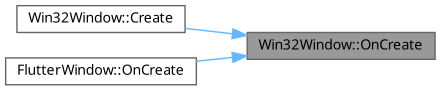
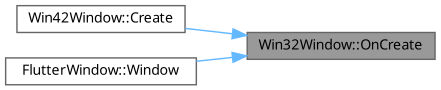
node "Win32Window::Create": label "Win32Window::Create" -> "Win42Window::Create"
node "FlutterWindow::OnCreate": label "FlutterWindow::OnCreate" -> "FlutterWindow::Window"
